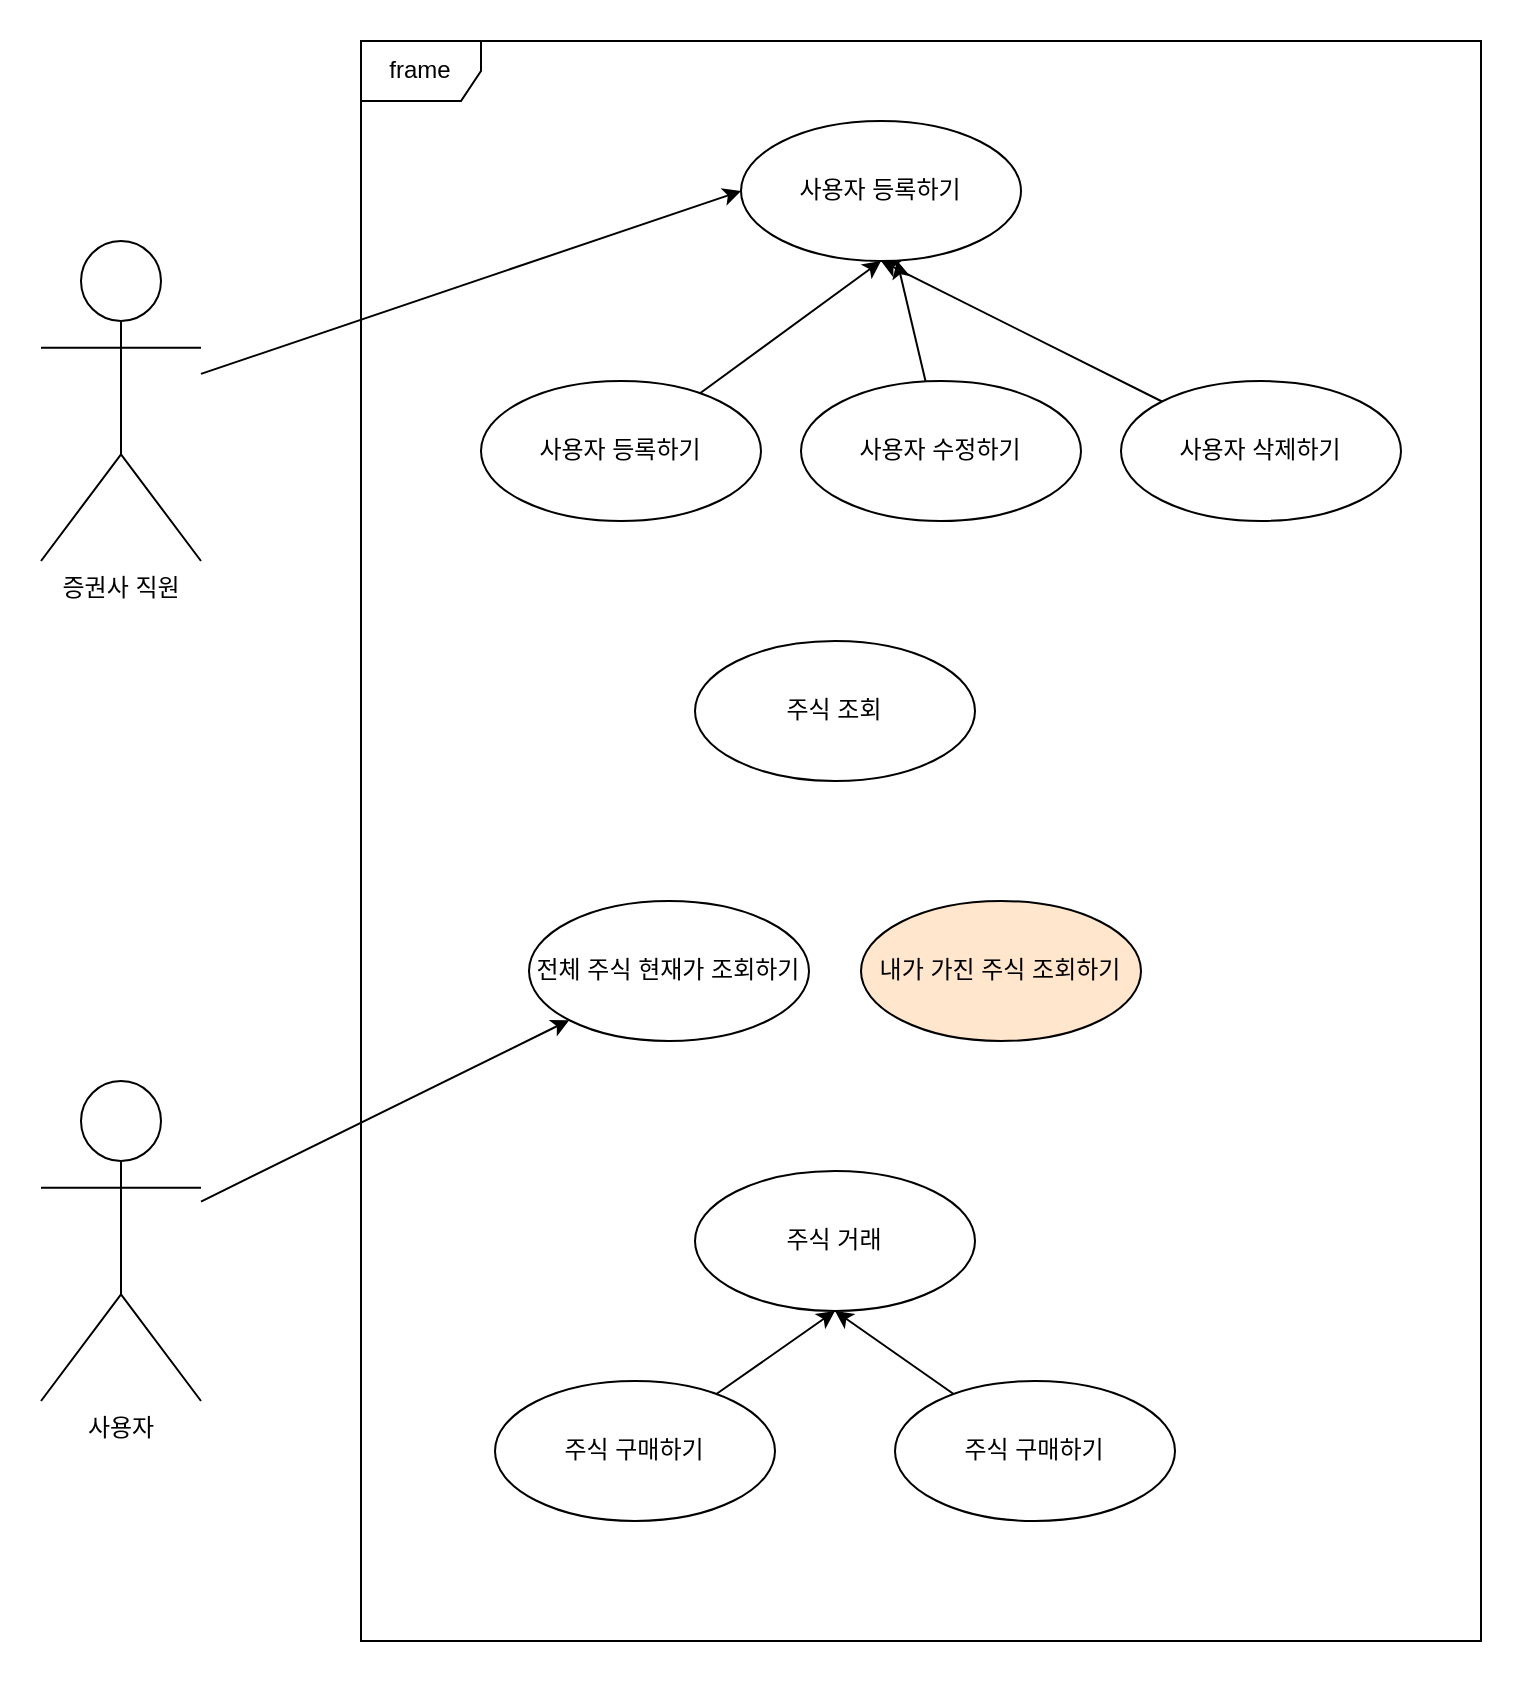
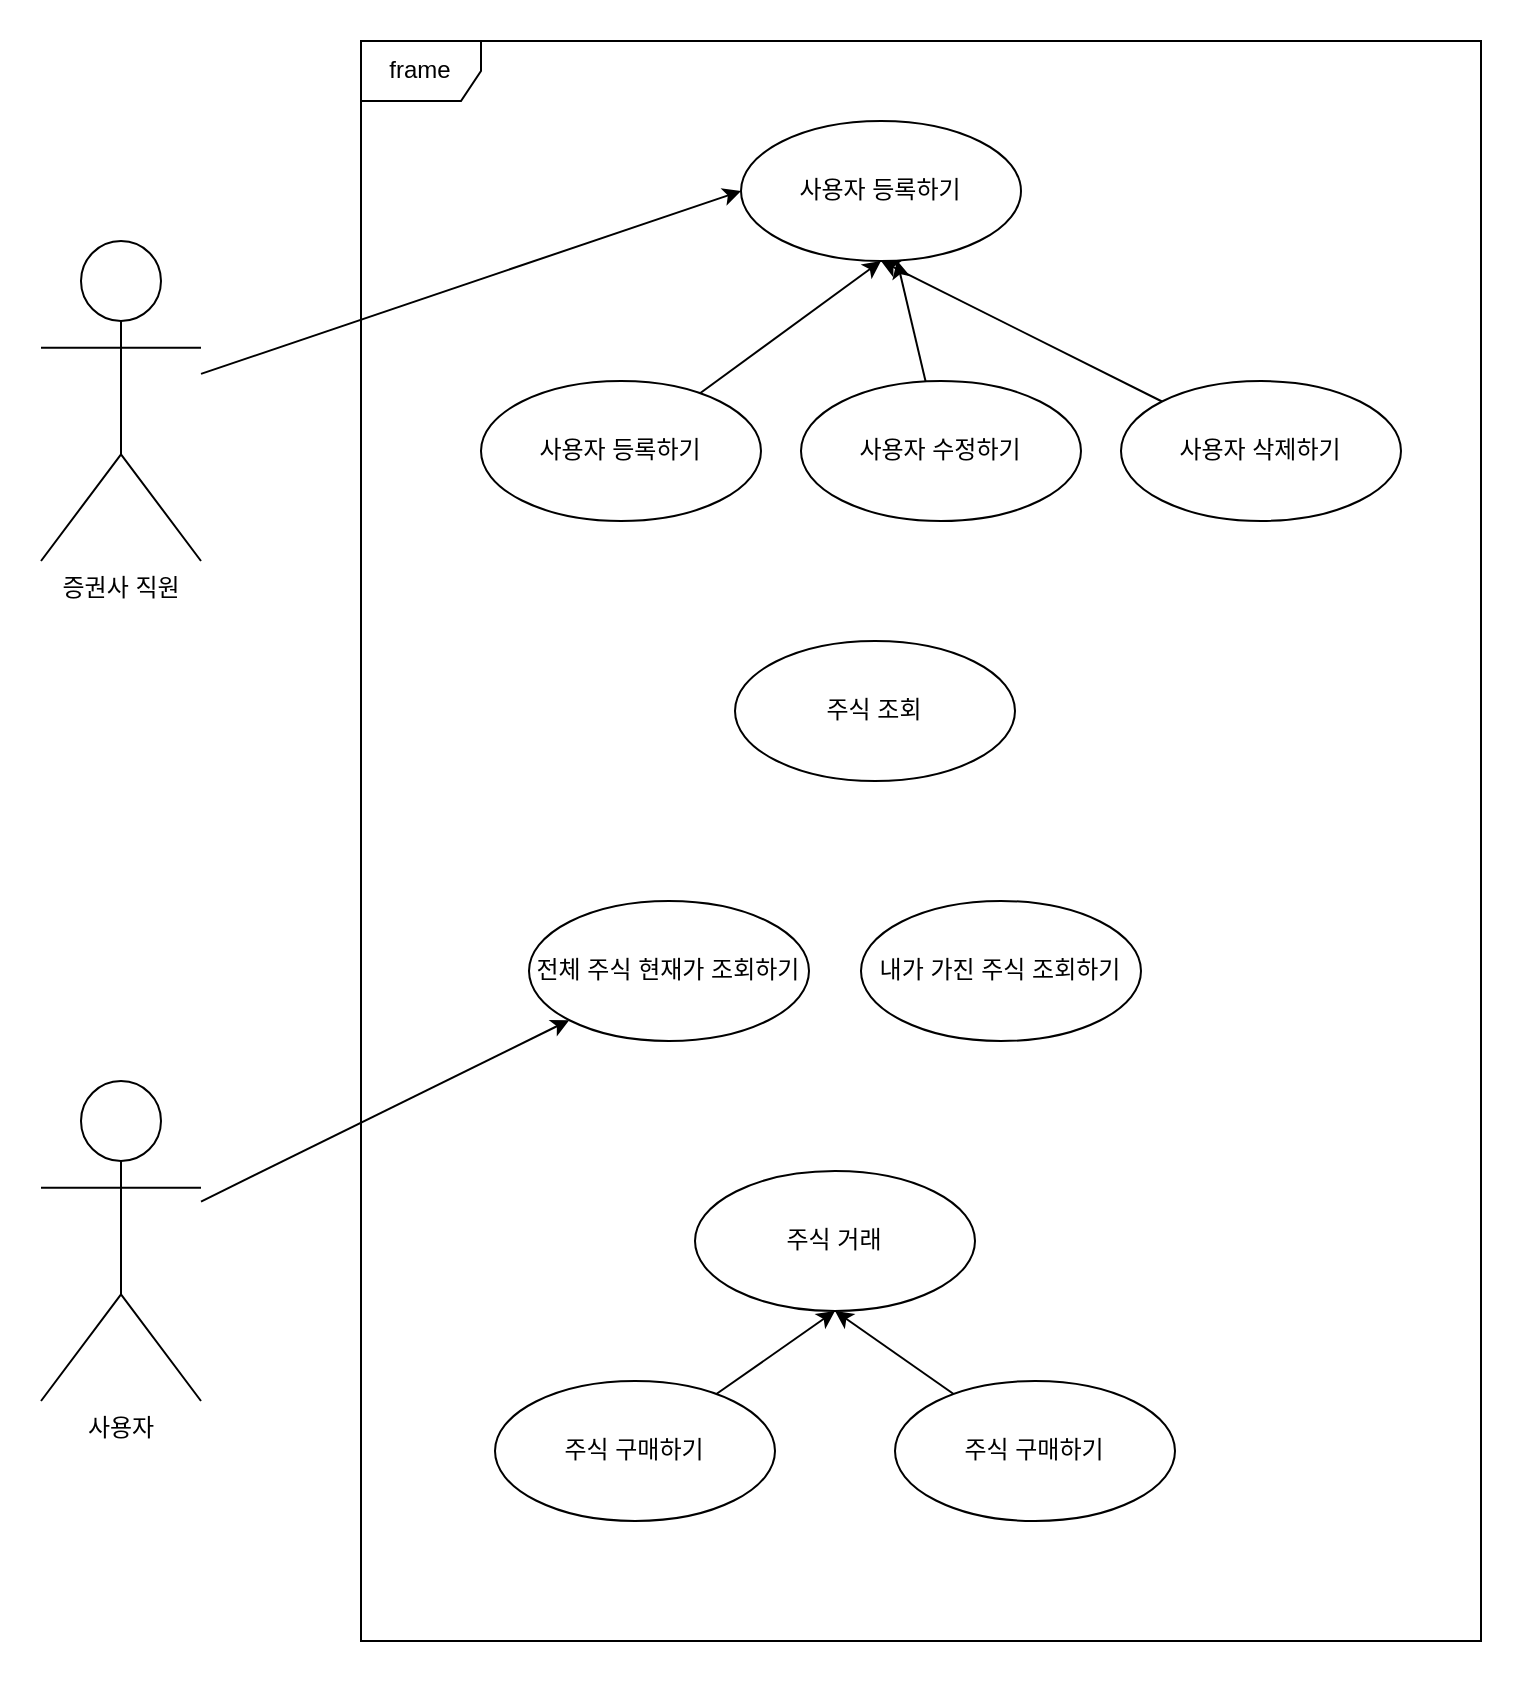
node "주식 조회": moved (835, 711) -> (875, 711)
node "내가 가진 주식 조회하기": fillcolor #ffe6cc -> #ffffff
